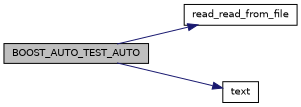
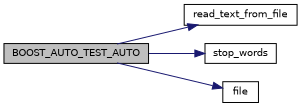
node "read_read_from_file": label "read_read_from_file" -> "read_text_from_file"
node "stop_words": added
node "text": label "text" -> "file"
